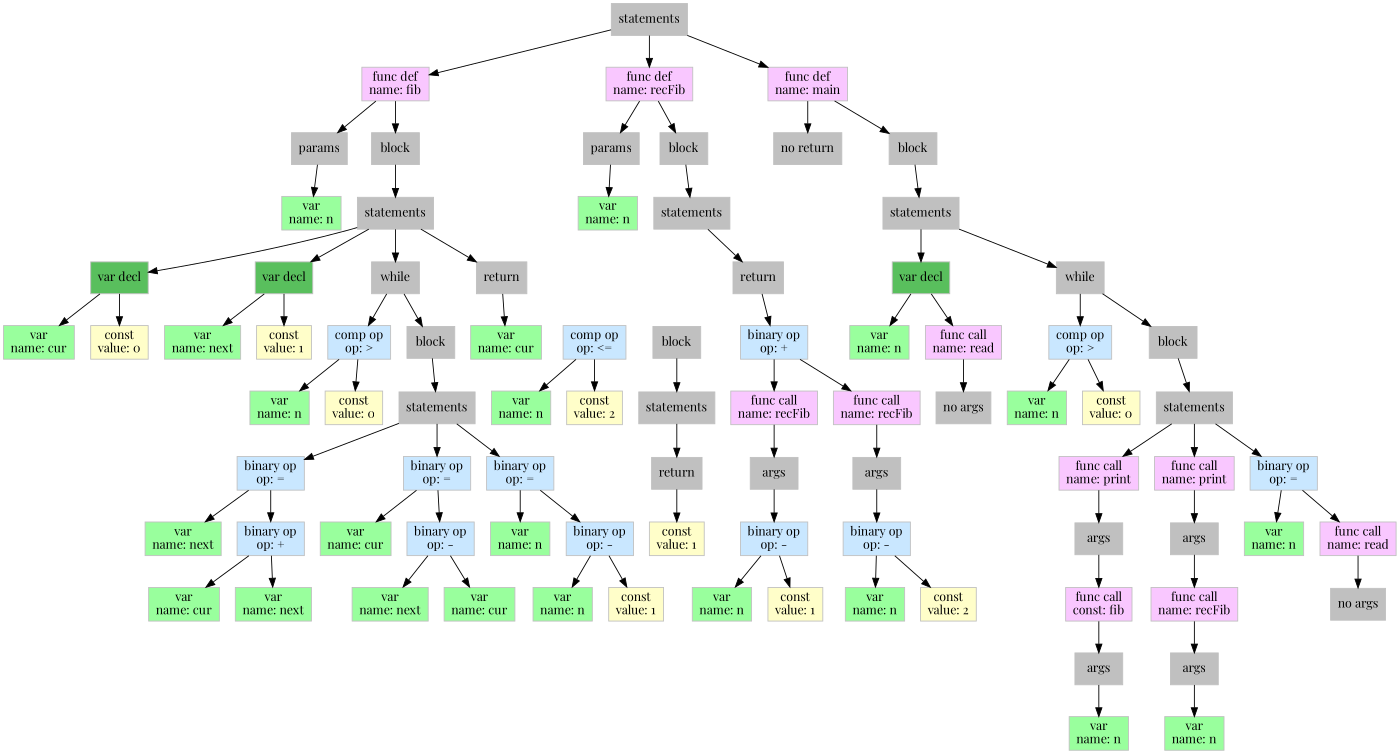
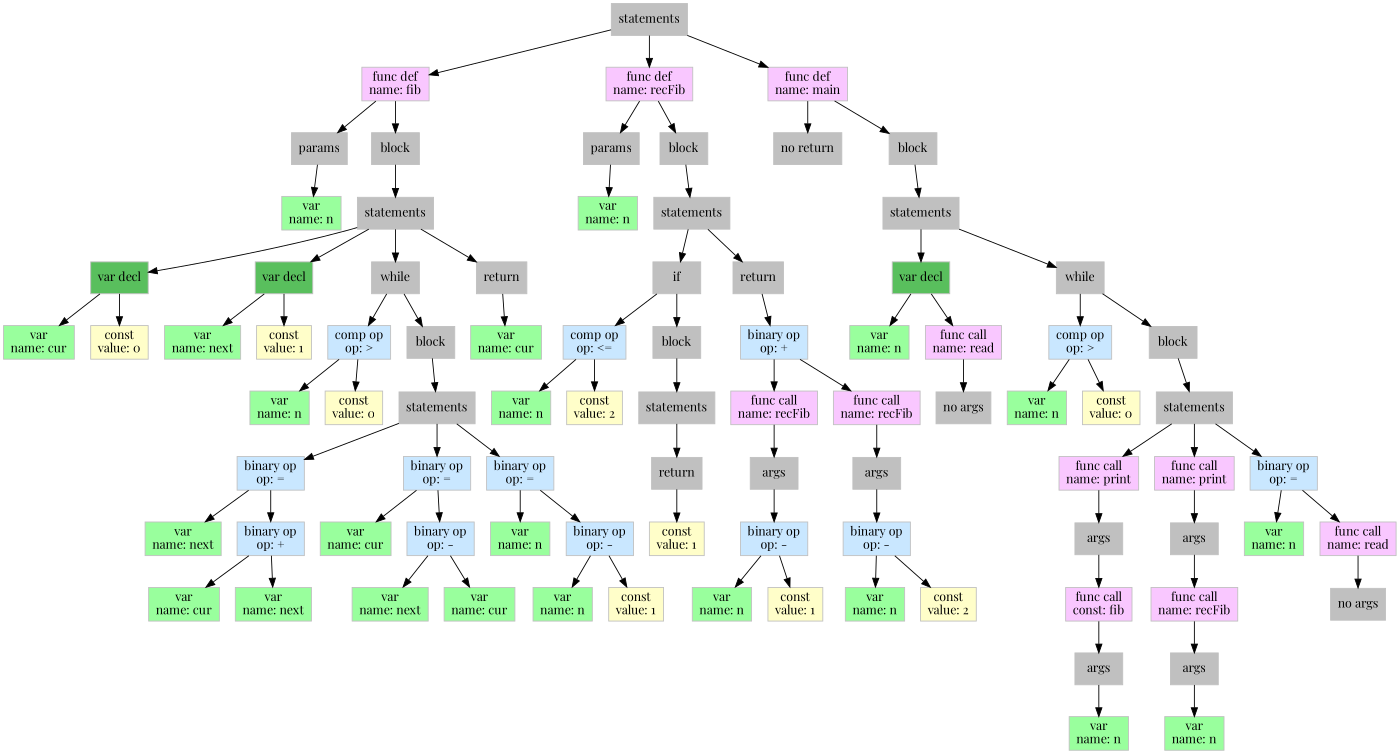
node "if": added
